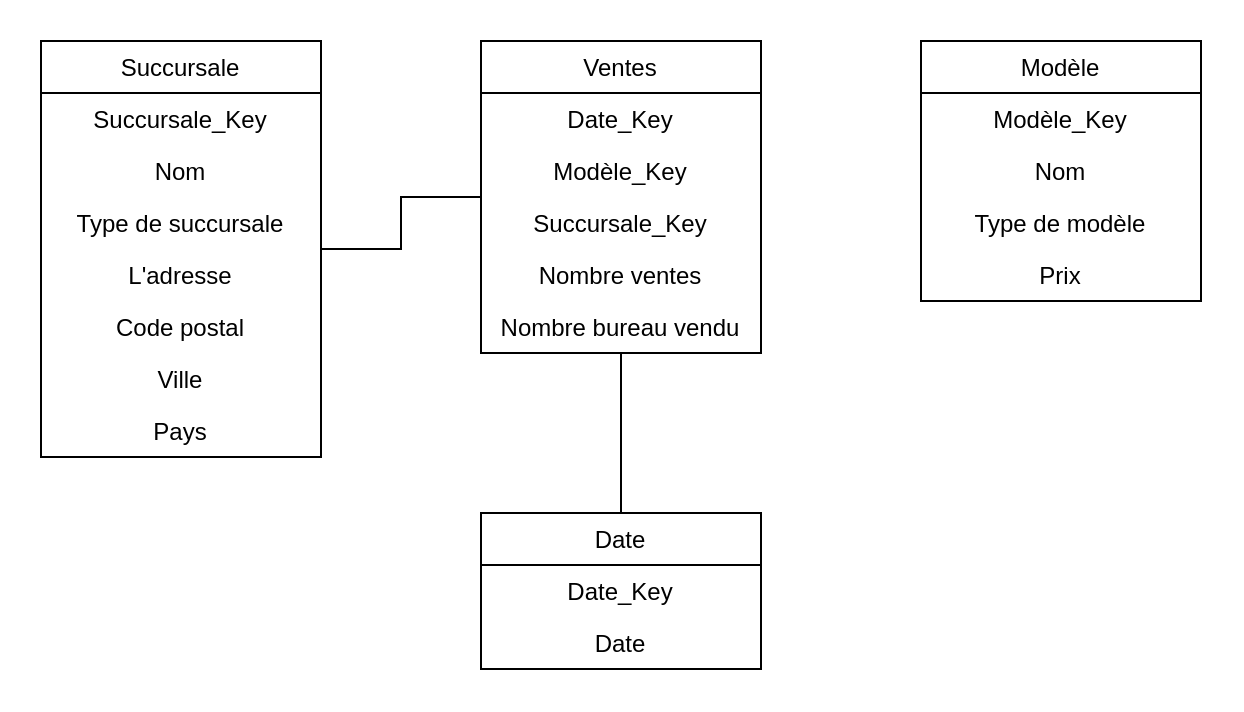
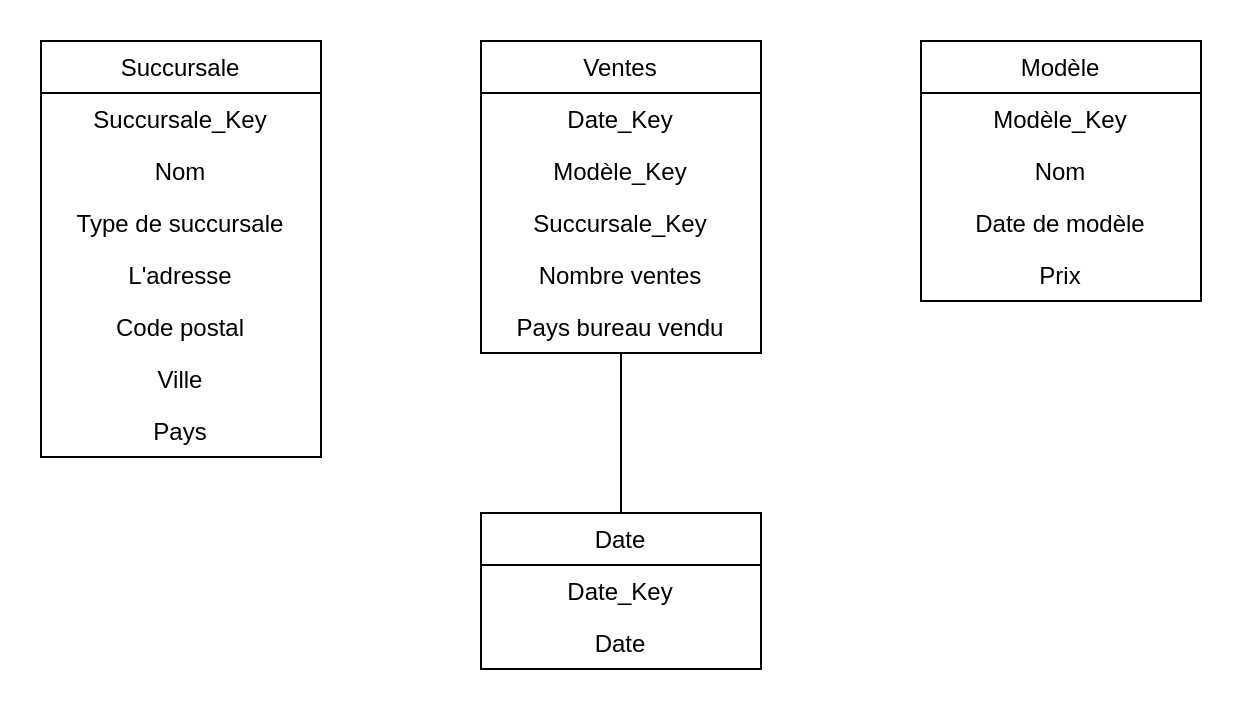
edge "Ventes" -- "Succursale": removed
node "Type de modèle": label "Type de modèle" -> "Date de modèle"
node "Nombre bureau vendu": label "Nombre bureau vendu" -> "Pays bureau vendu"
